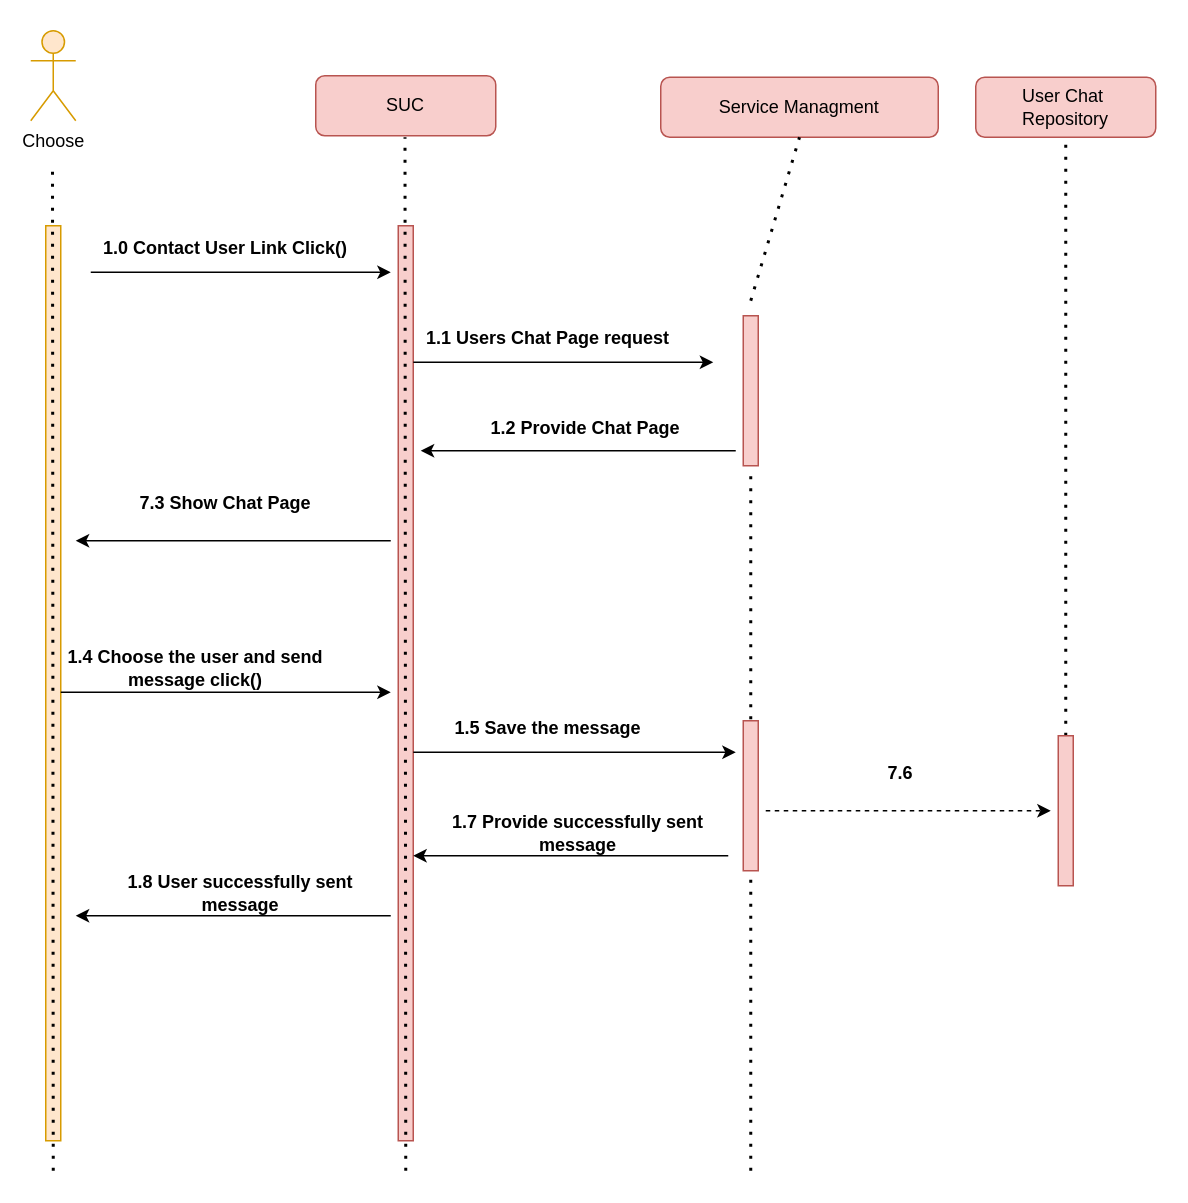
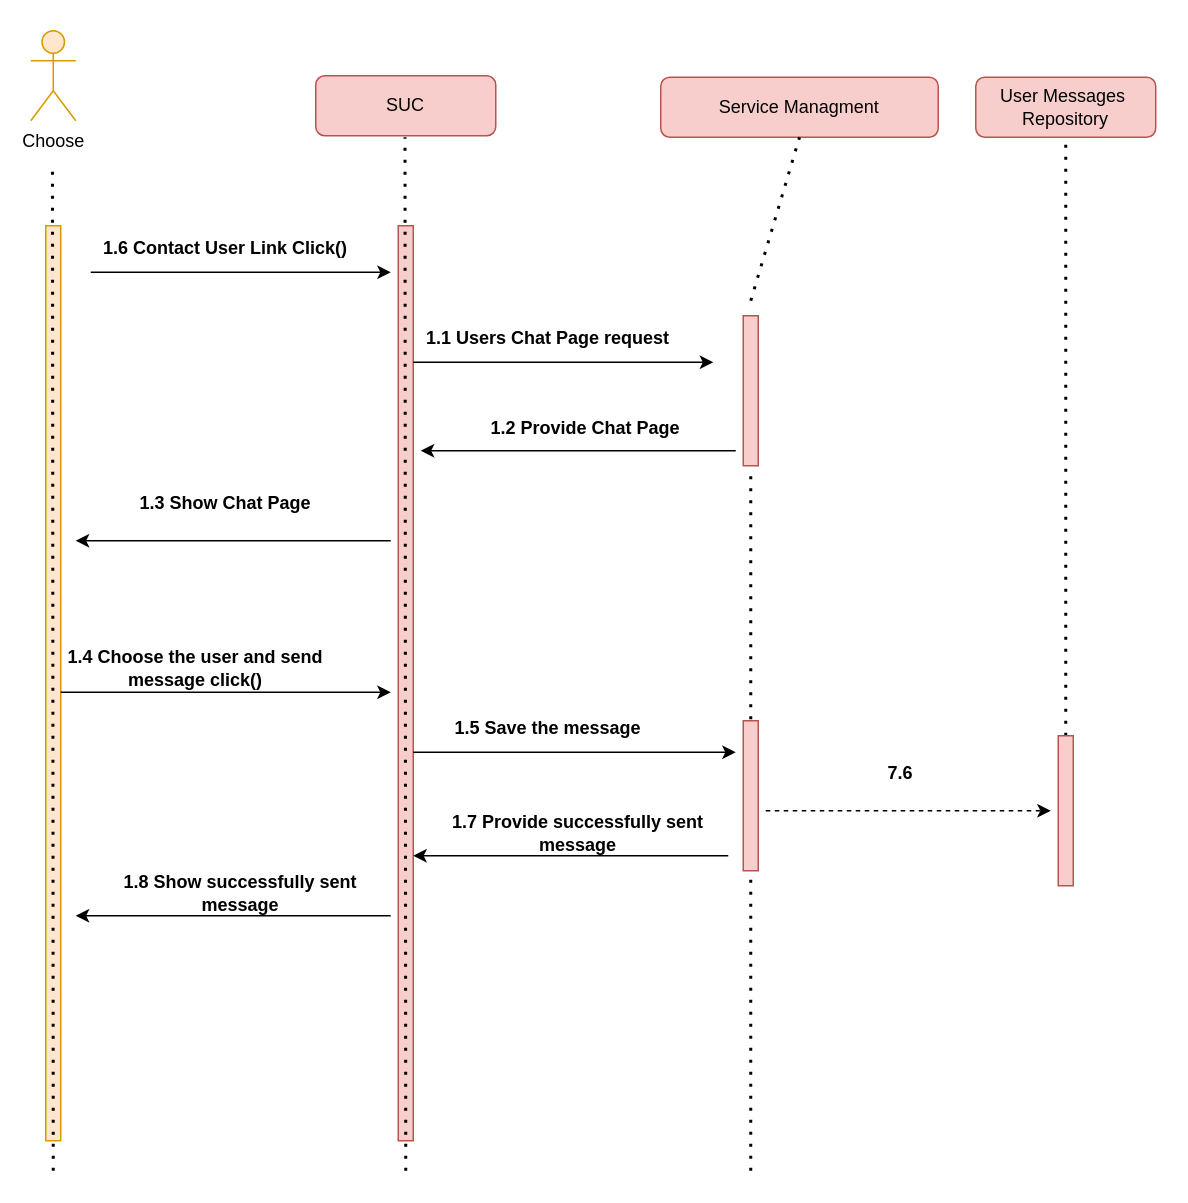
node "User Chat Repository": label "User Chat Repository" -> "User Messages Repository"
node "1.0 Contact User Link Click()": label "1.0 Contact User Link Click()" -> "1.6 Contact User Link Click()"
node "7.3 Show Chat Page": label "7.3 Show Chat Page" -> "1.3 Show Chat Page"
node "1.8 User successfully sent message": label "1.8 User successfully sent message" -> "1.8 Show successfully sent message"
